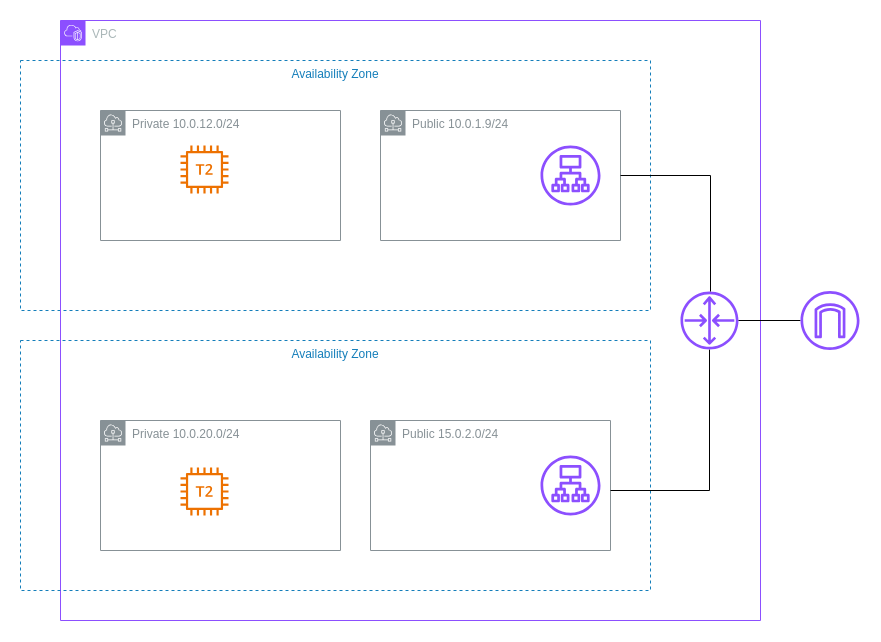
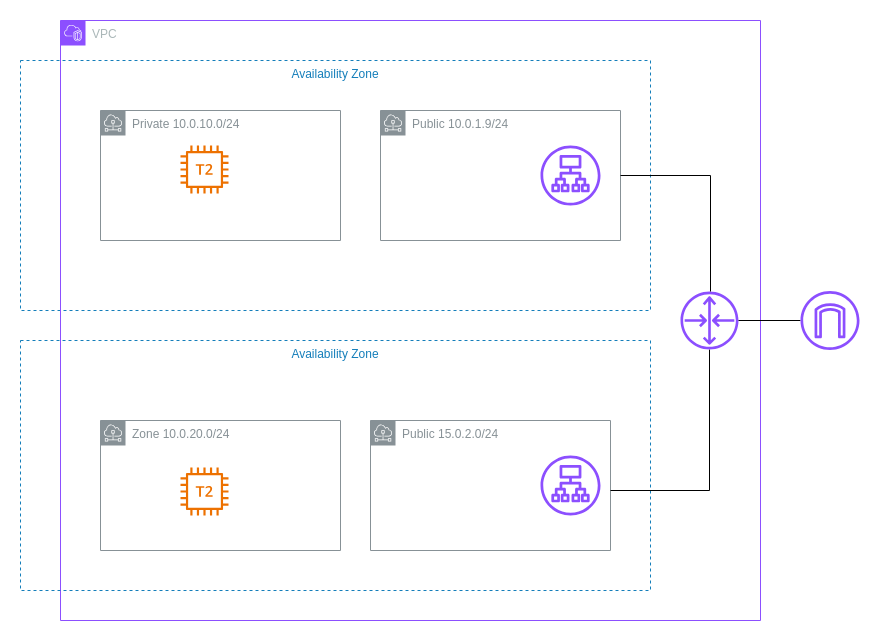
node "Private 10.0.12.0/24": label "Private 10.0.12.0/24" -> "Private 10.0.10.0/24"
node "Private 10.0.20.0/24": label "Private 10.0.20.0/24" -> "Zone 10.0.20.0/24"
